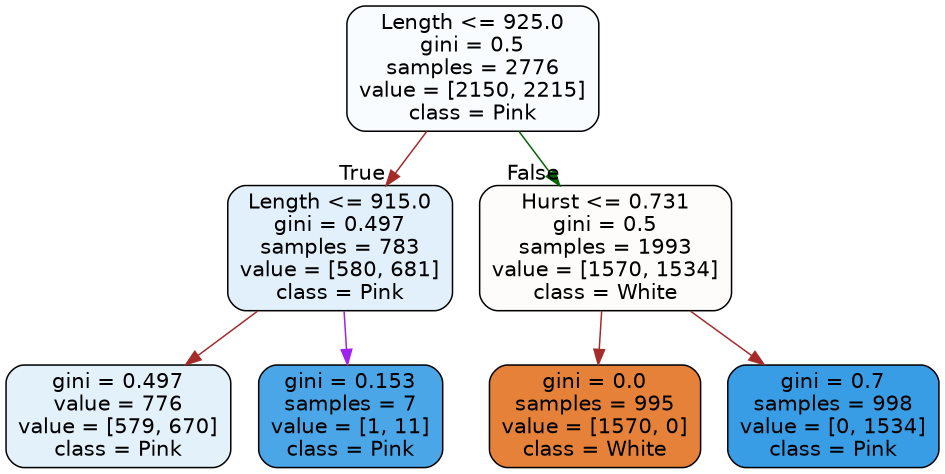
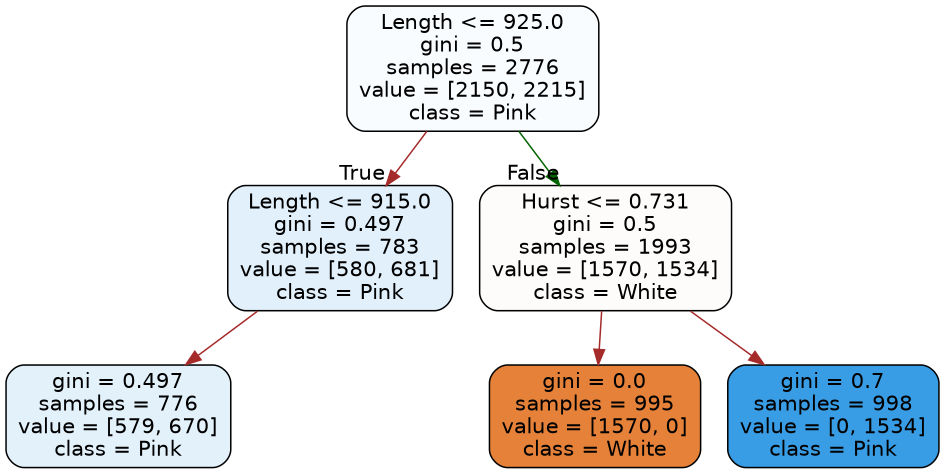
node "gini = 0.497 value = 776 value = [579, 670] class = Pink": label "gini = 0.497 value = 776 value = [579, 670] class = Pink" -> "gini = 0.497 samples = 776 value = [579, 670] class = Pink"
node "gini = 0.153 samples = 7 value = [1, 11] class = Pink": removed
